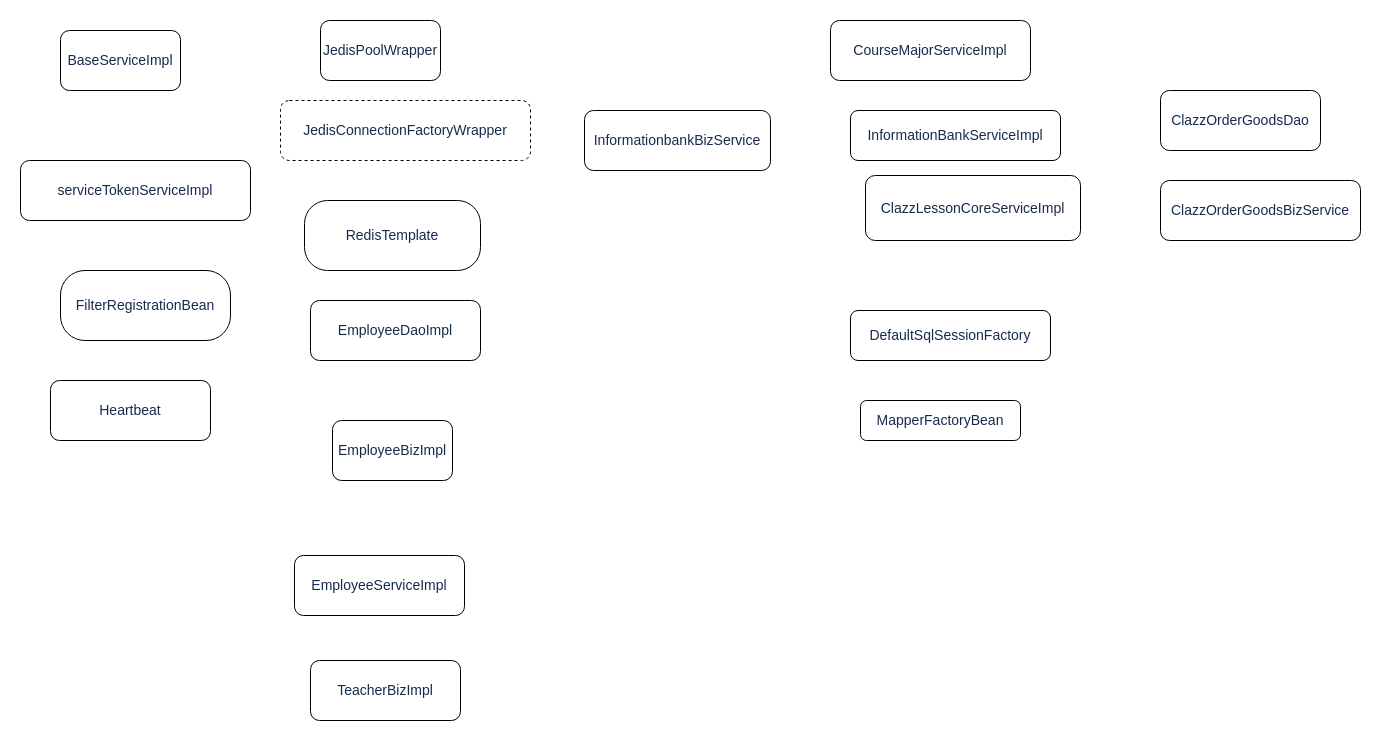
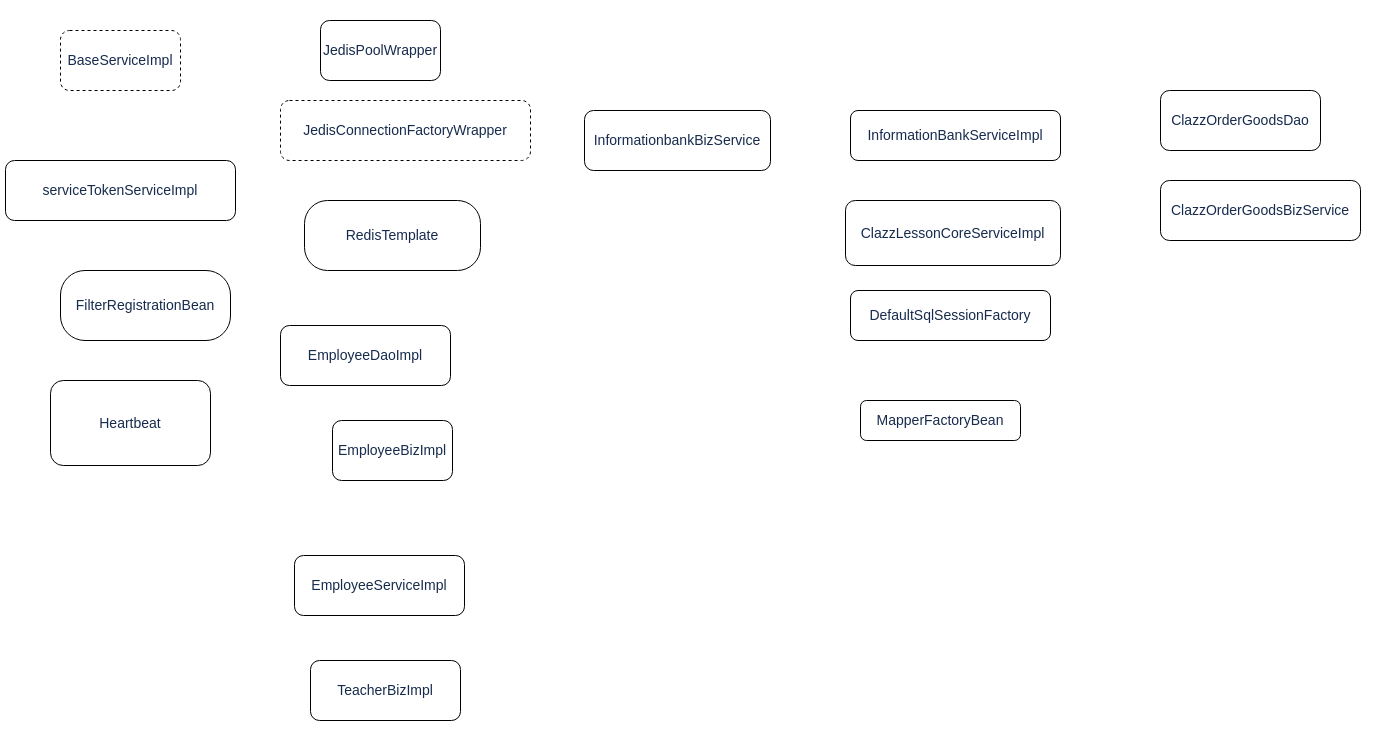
node "CourseMajorServiceImpl": removed
node "BaseServiceImpl": style solid -> dashed
node "serviceTokenServiceImpl": moved (136, 191) -> (121, 191)
node "ClazzLessonCoreServiceImpl": moved (973, 208) -> (953, 233)
node "EmployeeDaoImpl": moved (396, 331) -> (366, 356)
node "DefaultSqlSessionFactory": moved (951, 336) -> (951, 316)
node "Heartbeat": size 160x60 -> 160x85
